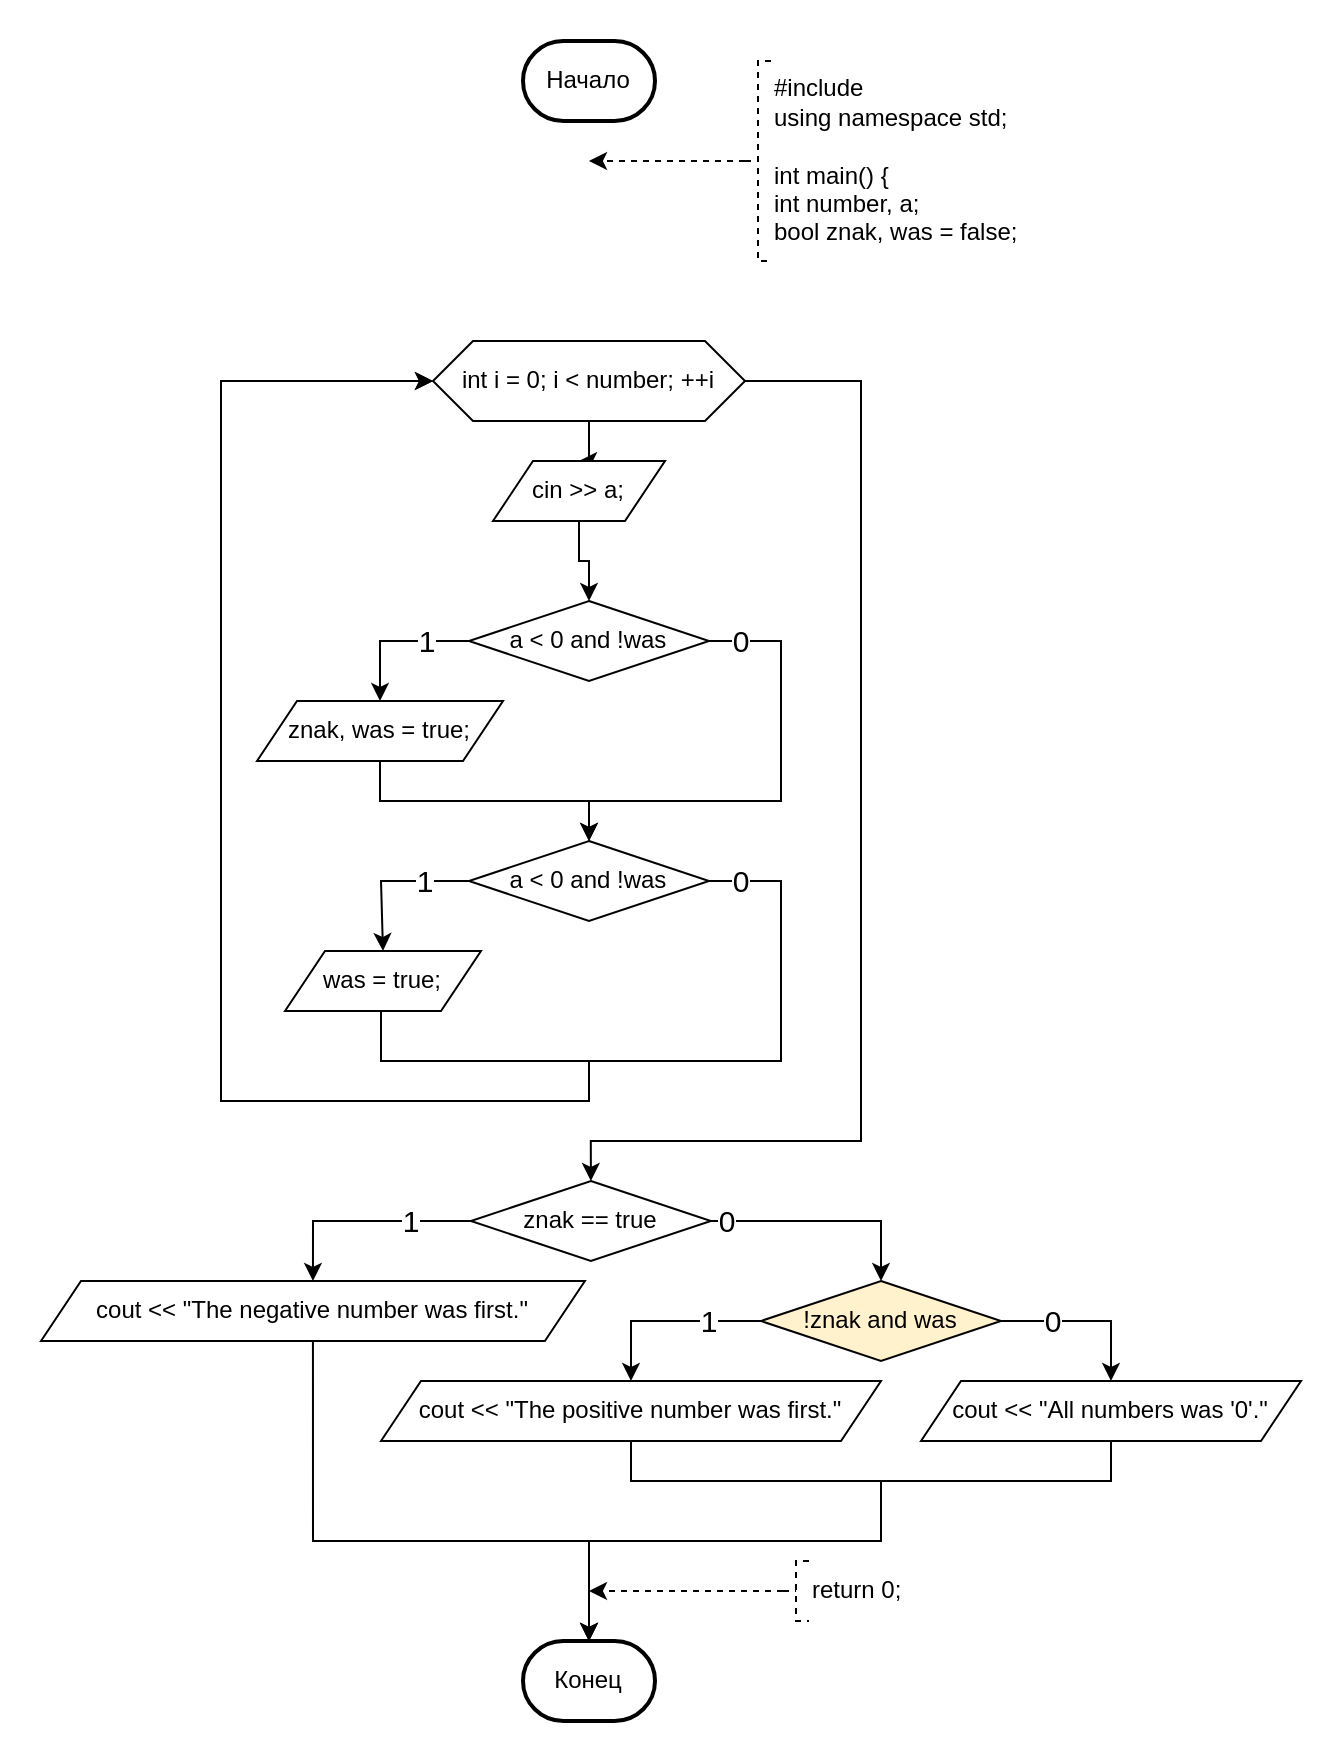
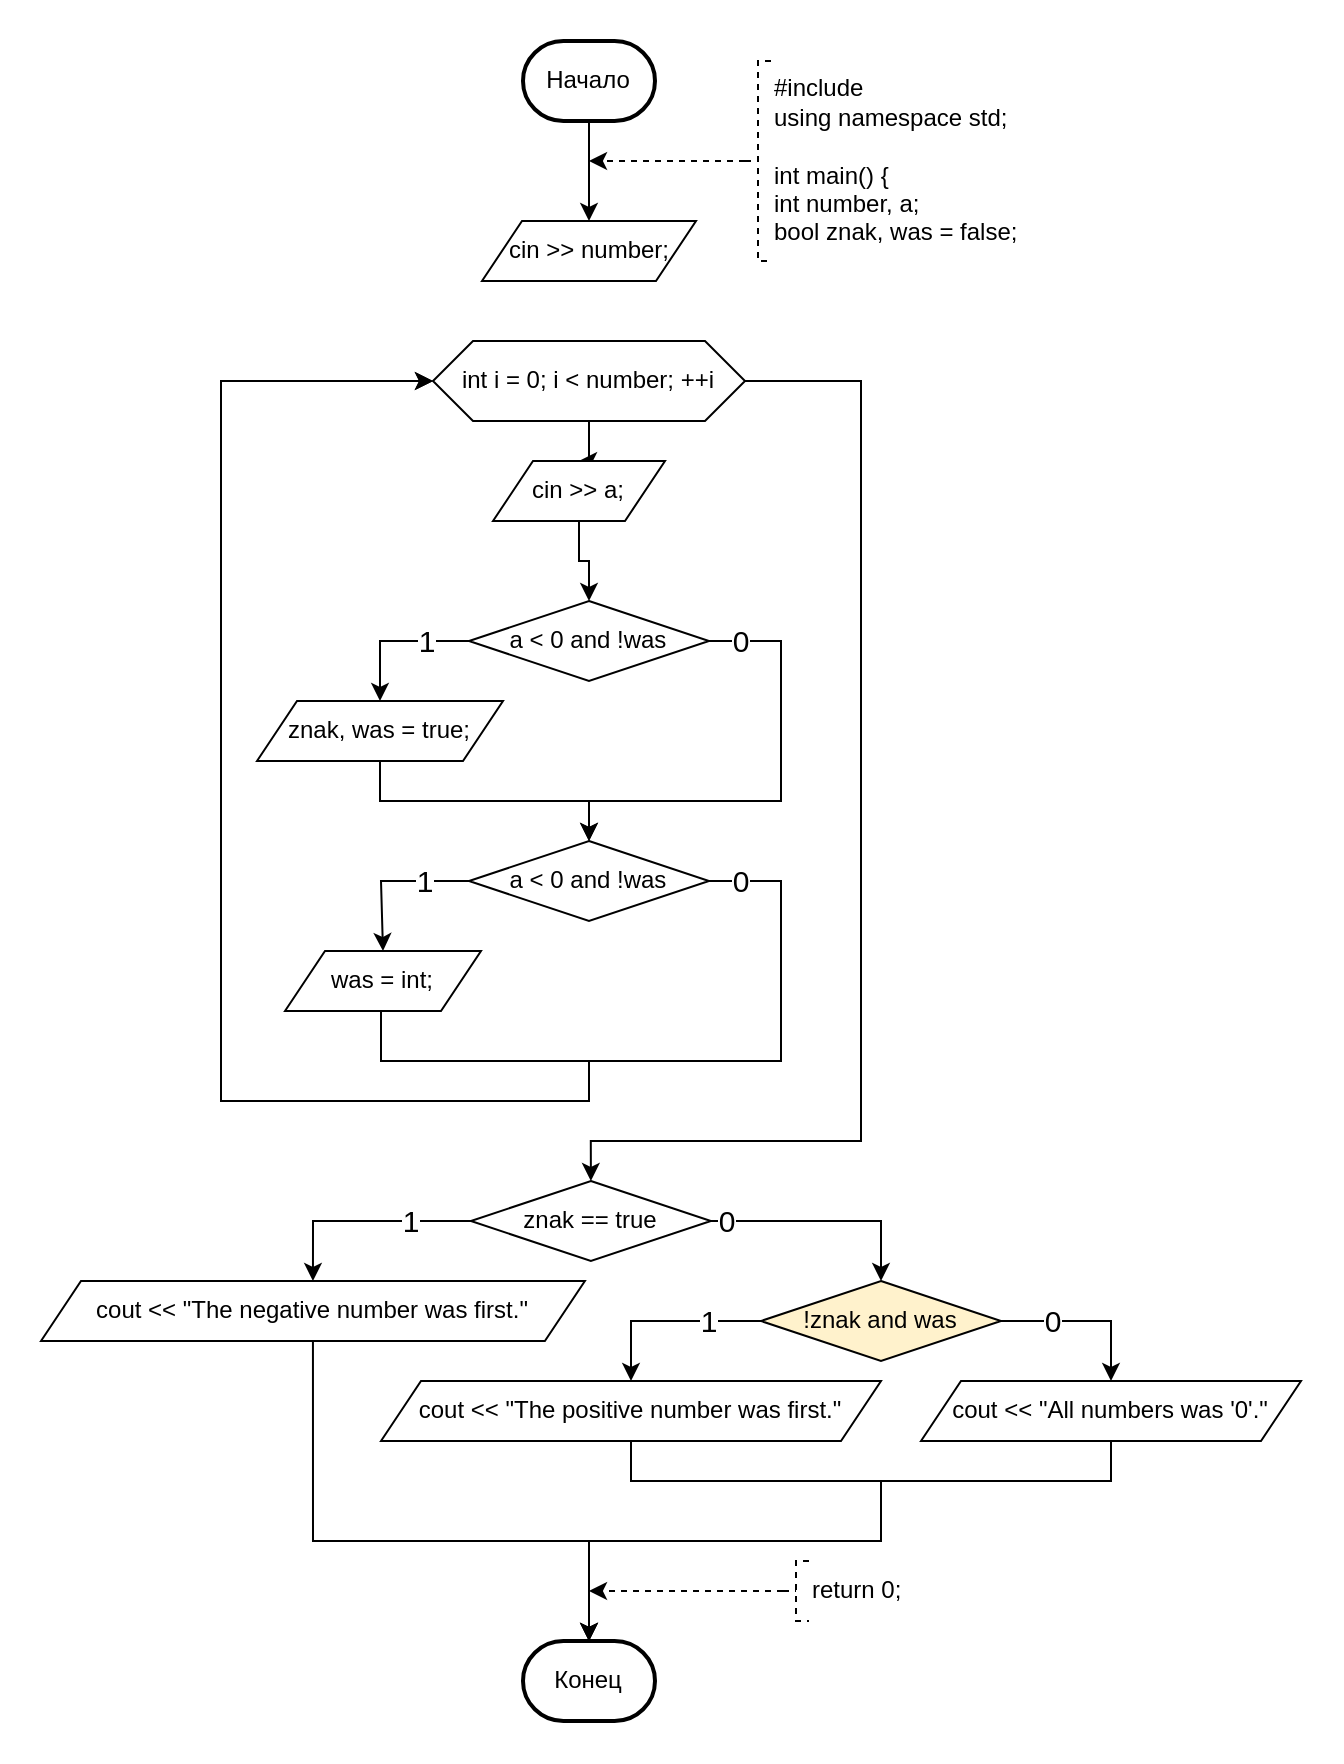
edge "Начало" -> "cin >> number;": added
node "cin >> number;": added
node "was = true;": label "was = true;" -> "was = int;"
